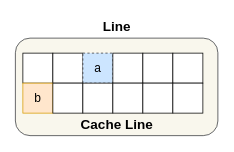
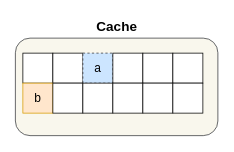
node "Line": label "Line" -> "Cache"
node "Cache Line": removed
